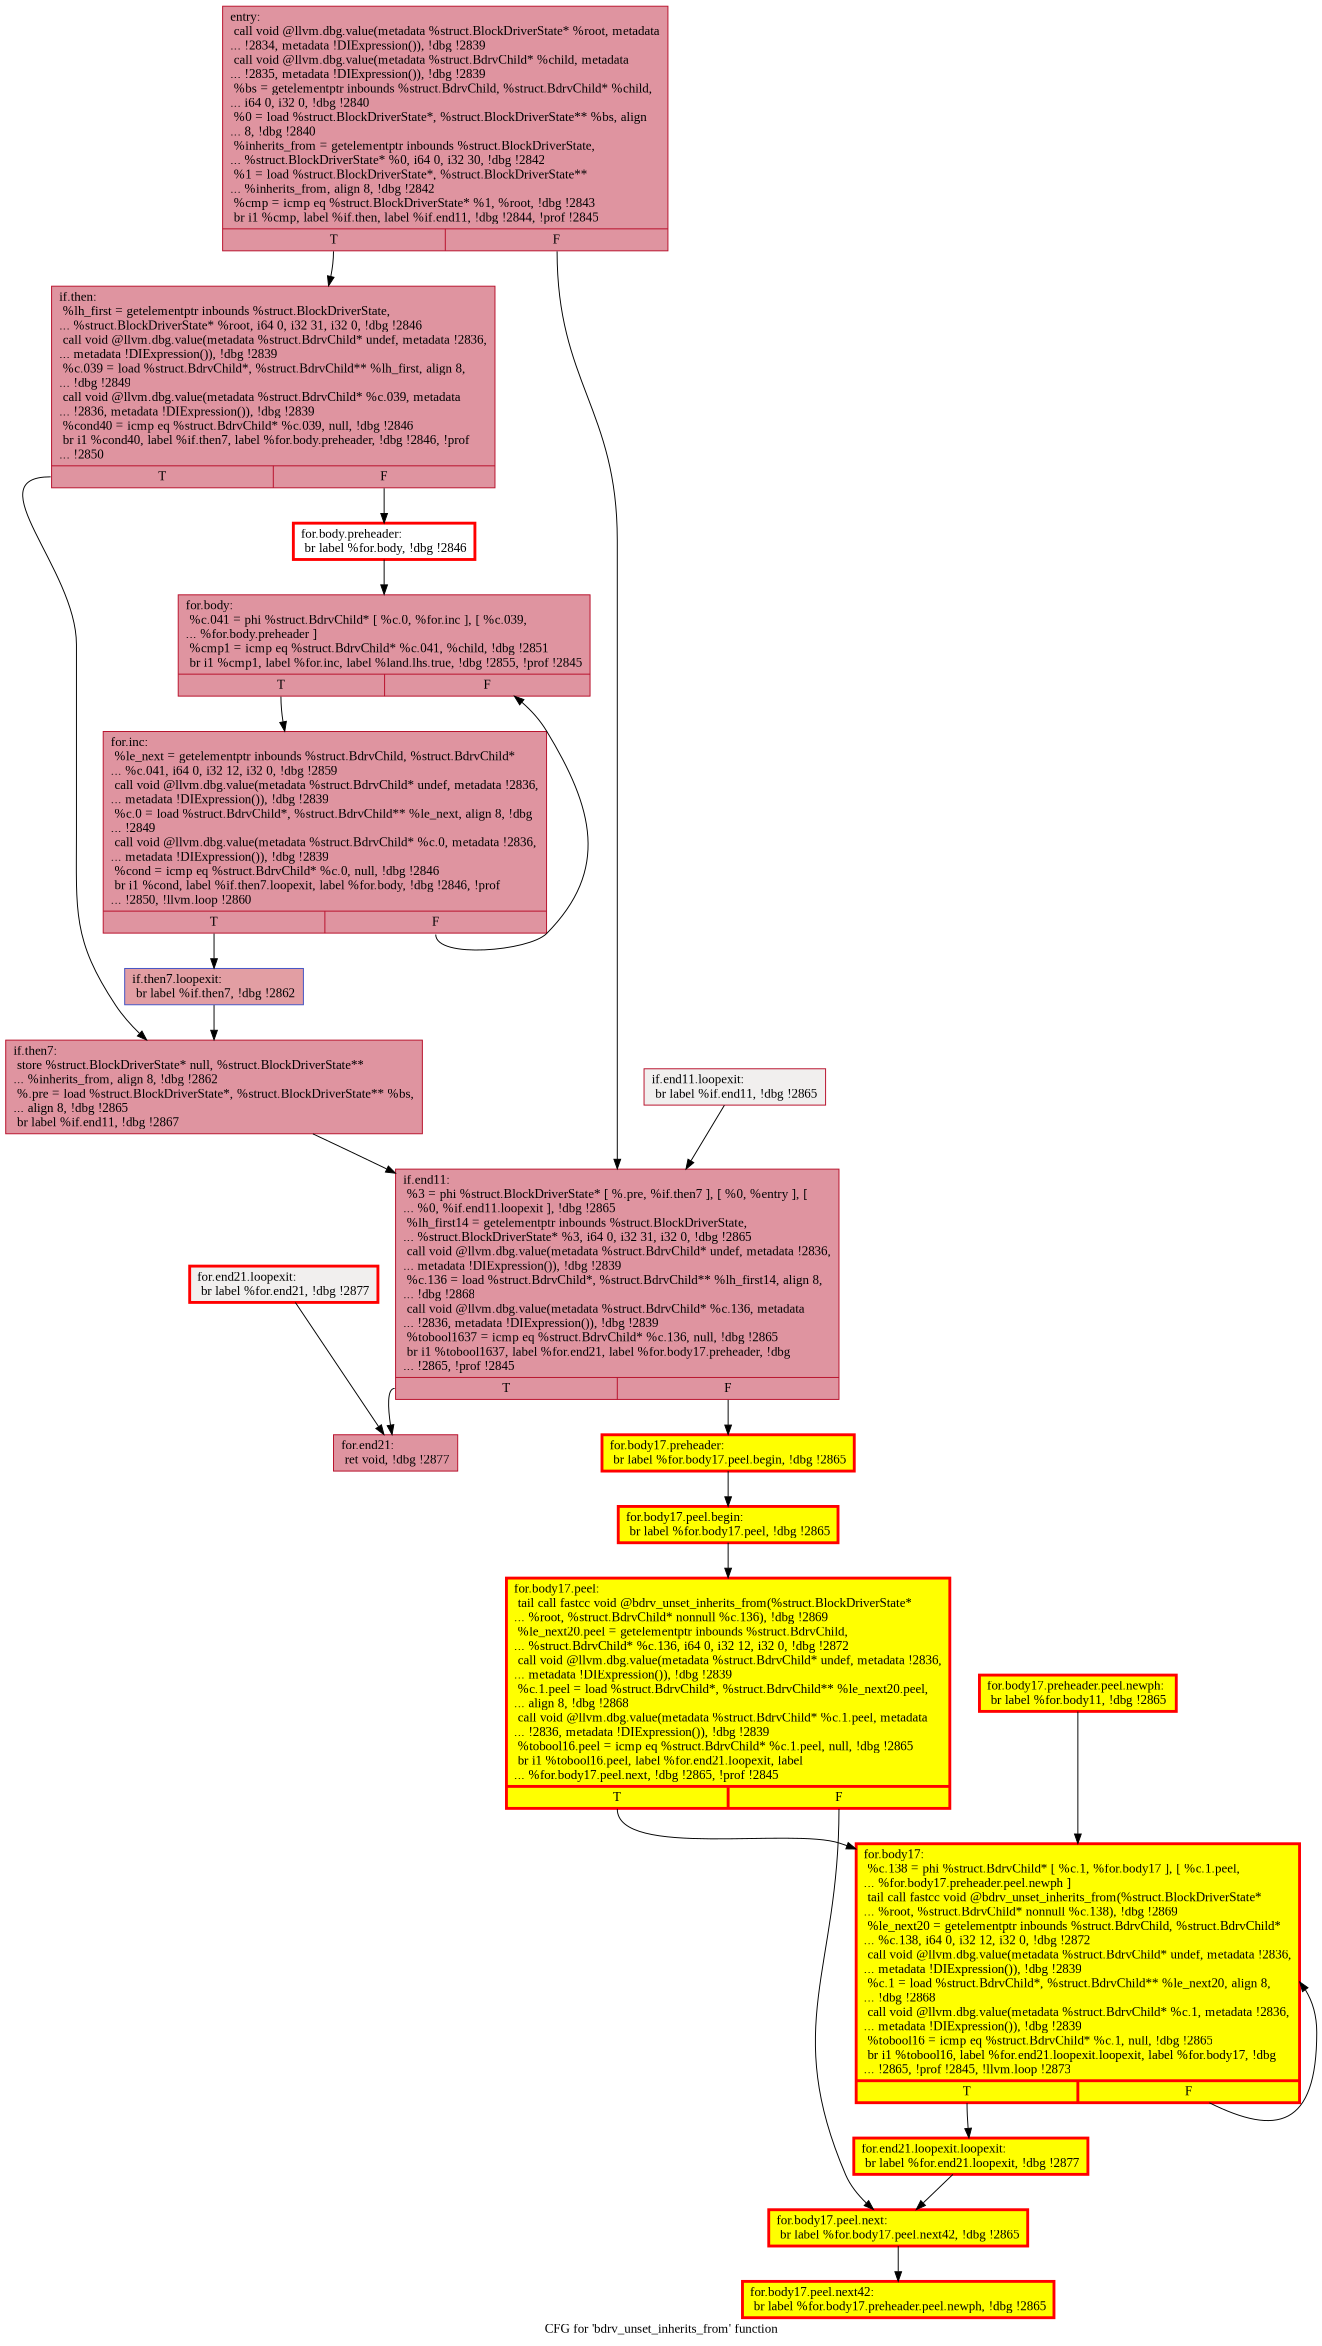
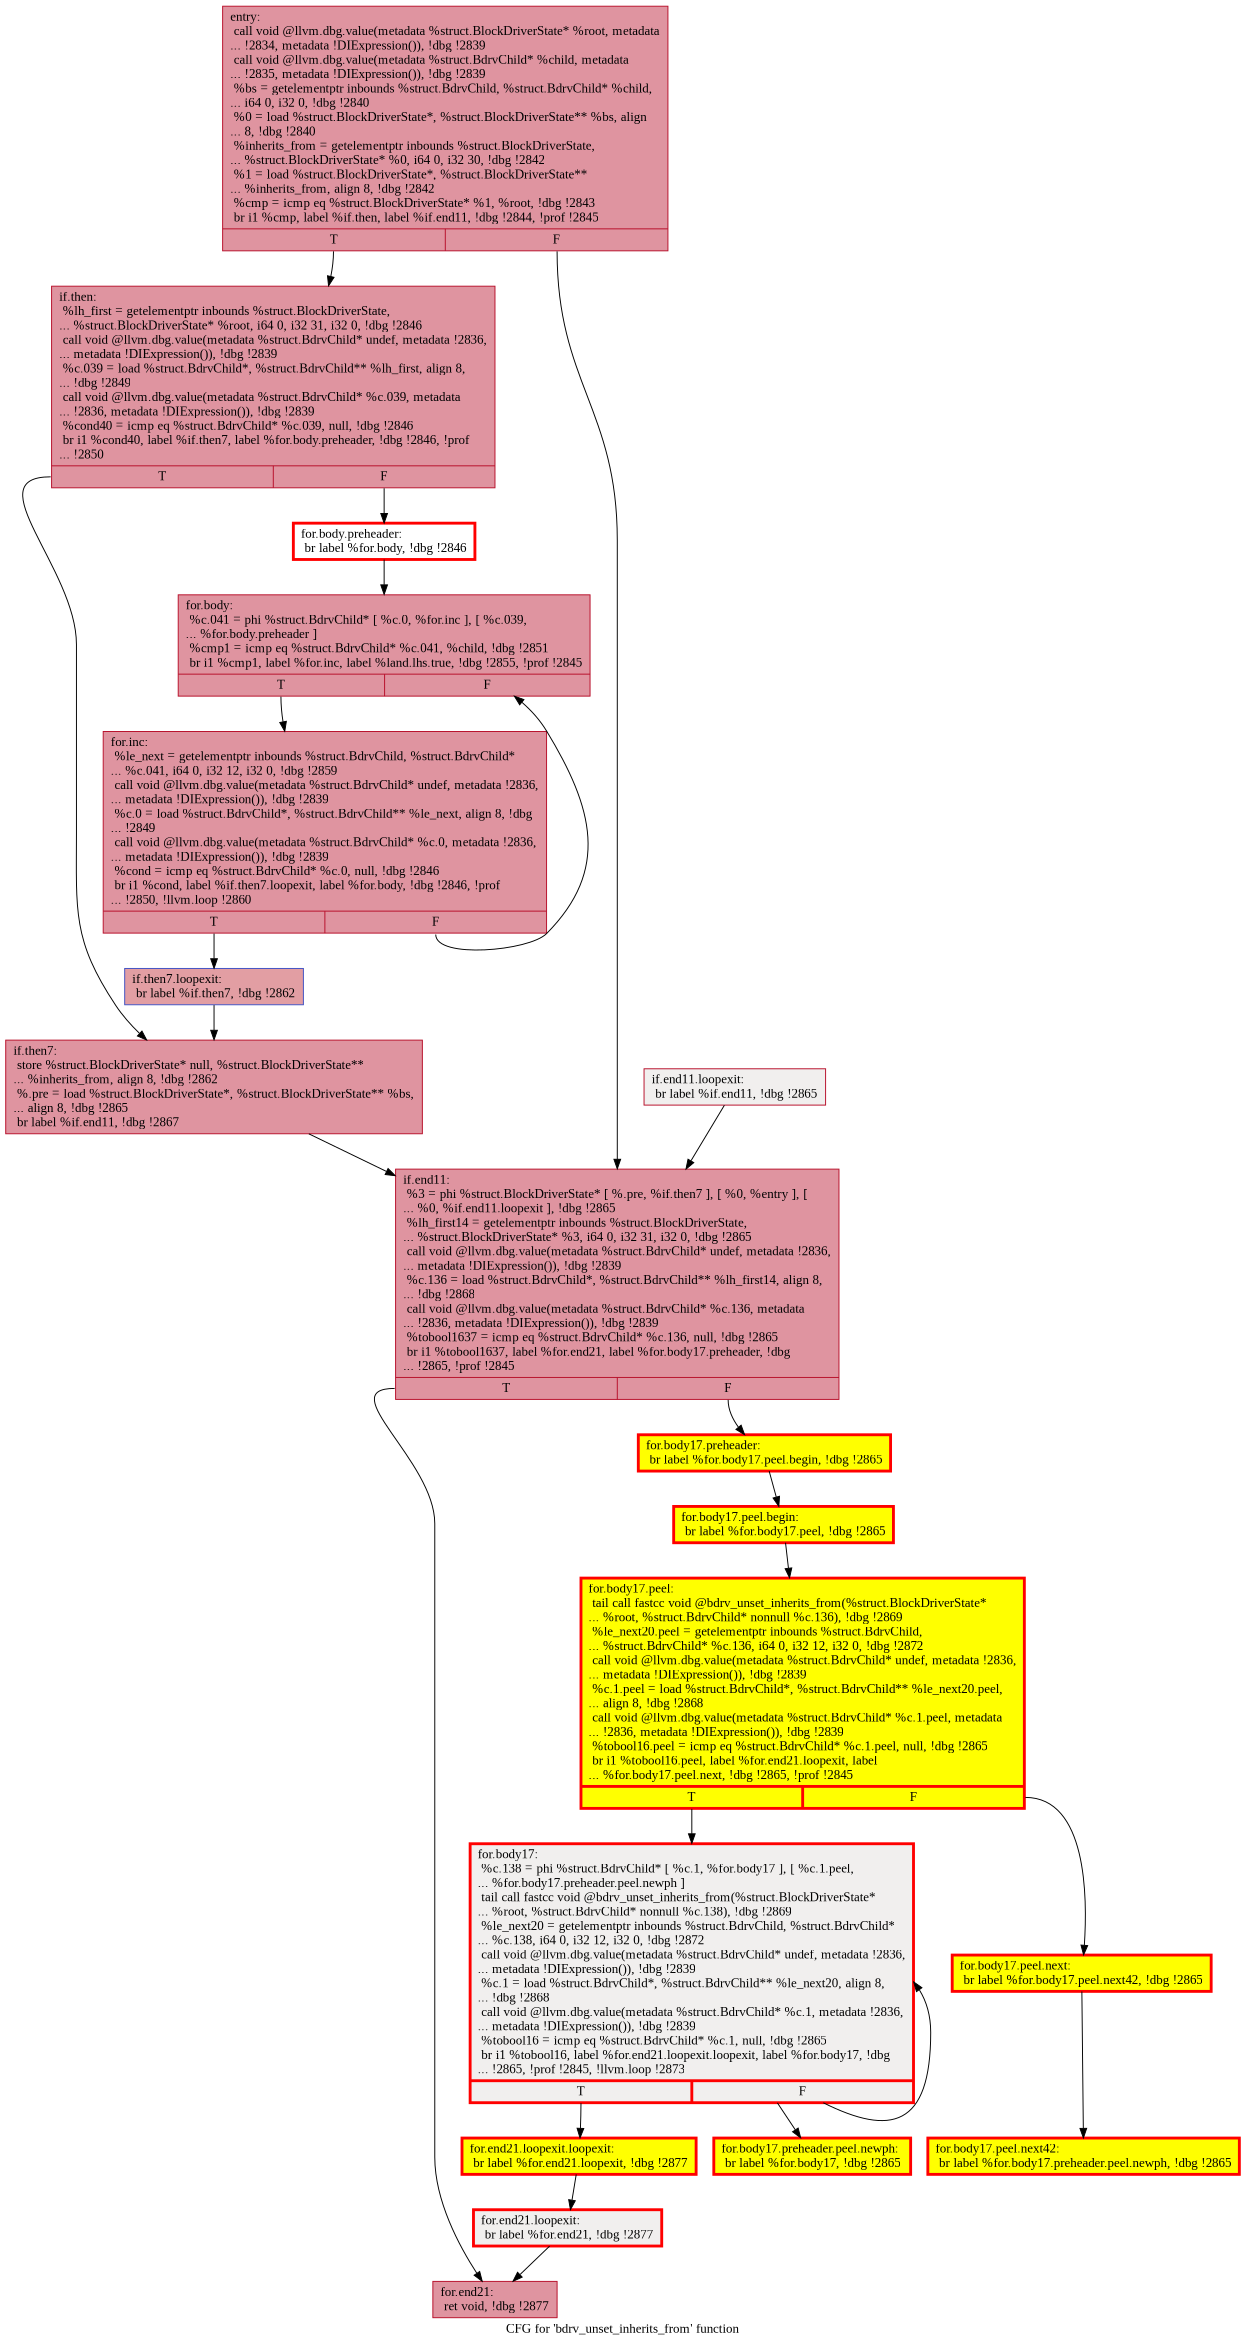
node "for.body17.preheader.peel.newph:": text "br label %for.body11, !dbg !2865" -> "br label %for.body17, !dbg !2865"
edge "for.body17.preheader.peel.newph:" -> "for.body17:": reversed
node "for.body17:": fillcolor yellow -> #e0dbd870
edge "for.end21.loopexit.loopexit:" -> "for.body17.peel.next:": now "for.end21.loopexit.loopexit:" -> "for.end21.loopexit:"
